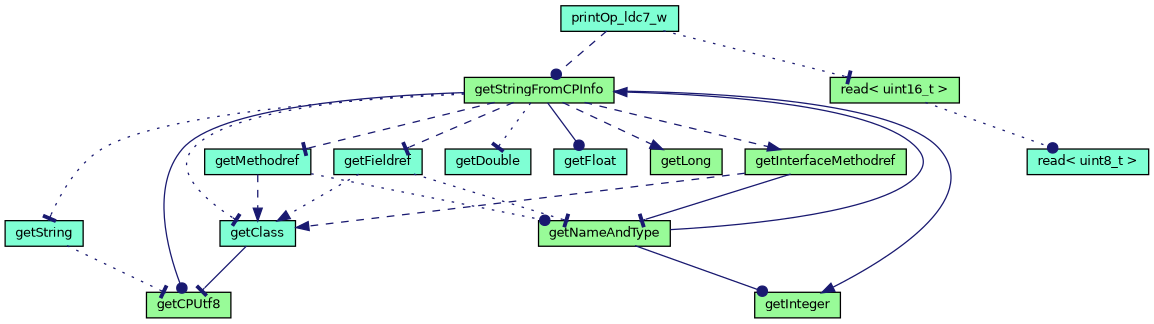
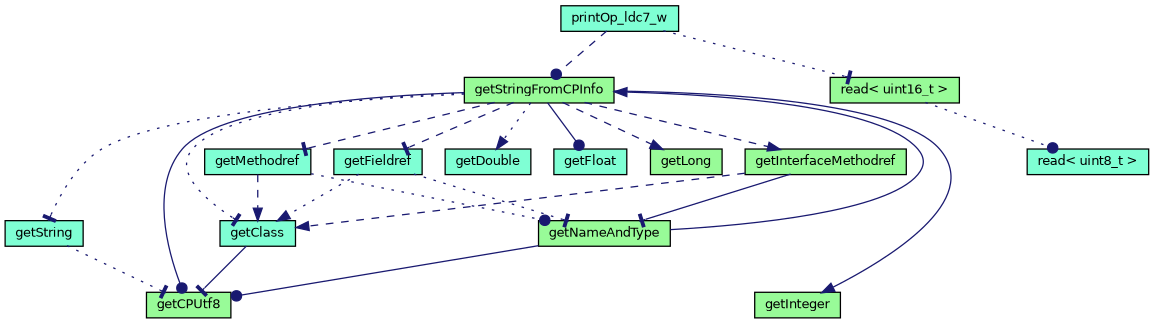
edge "getStringFromCPInfo" -> "getDouble": arrowhead tee -> normal
edge "getNameAndType" -> "getInteger": now "getNameAndType" -> "getCPUtf8"
